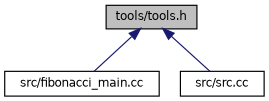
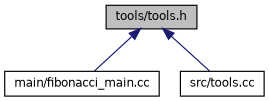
node "src/fibonacci_main.cc": label "src/fibonacci_main.cc" -> "main/fibonacci_main.cc"
node "src/src.cc": label "src/src.cc" -> "src/tools.cc"
